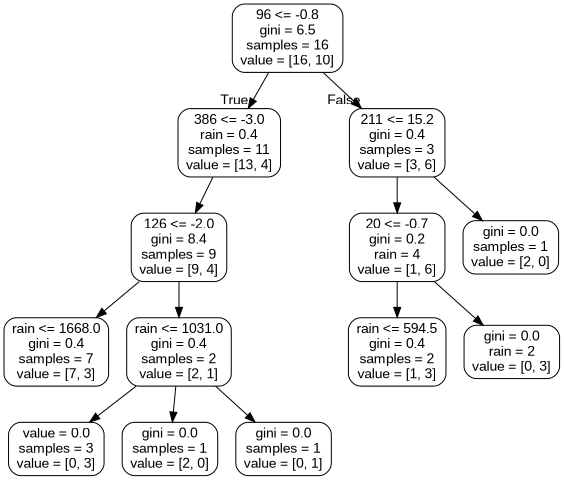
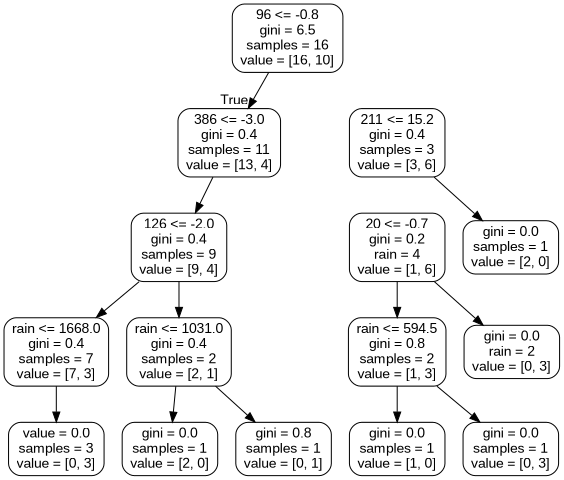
edge "96 <= -0.8 gini = 6.5 samples = 16 value = [16, 10]" -> "211 <= 15.2 gini = 0.4 samples = 3 value = [3, 6]": removed
node "386 <= -3.0 rain = 0.4 samples = 11 value = [13, 4]": label "386 <= -3.0 rain = 0.4 samples = 11 value = [13, 4]" -> "386 <= -3.0 gini = 0.4 samples = 11 value = [13, 4]"
edge "211 <= 15.2 gini = 0.4 samples = 3 value = [3, 6]" -> "20 <= -0.7 gini = 0.2 rain = 4 value = [1, 6]": removed
node "126 <= -2.0 gini = 8.4 samples = 9 value = [9, 4]": label "126 <= -2.0 gini = 8.4 samples = 9 value = [9, 4]" -> "126 <= -2.0 gini = 0.4 samples = 9 value = [9, 4]"
node "rain <= 594.5 gini = 0.4 samples = 2 value = [1, 3]": label "rain <= 594.5 gini = 0.4 samples = 2 value = [1, 3]" -> "rain <= 594.5 gini = 0.8 samples = 2 value = [1, 3]"
edge "rain <= 1031.0 gini = 0.4 samples = 2 value = [2, 1]" -> "value = 0.0 samples = 3 value = [0, 3]": now "rain <= 1668.0 gini = 0.4 samples = 7 value = [7, 3]" -> "value = 0.0 samples = 3 value = [0, 3]"
node "gini = 0.0 samples = 1 value = [0, 1]": label "gini = 0.0 samples = 1 value = [0, 1]" -> "gini = 0.8 samples = 1 value = [0, 1]"
node "gini = 0.0 samples = 1 value = [1, 0]": added
node "gini = 0.0 samples = 1 value = [0, 3]": added
